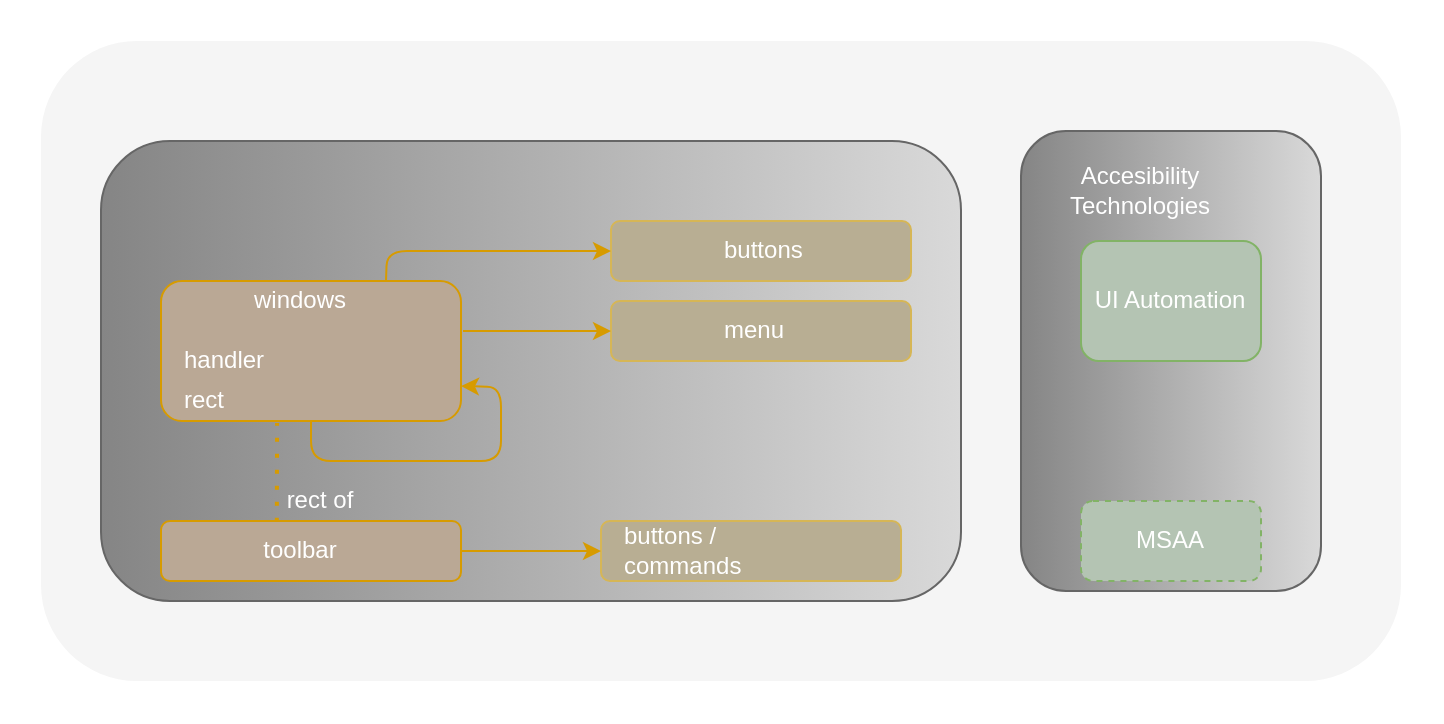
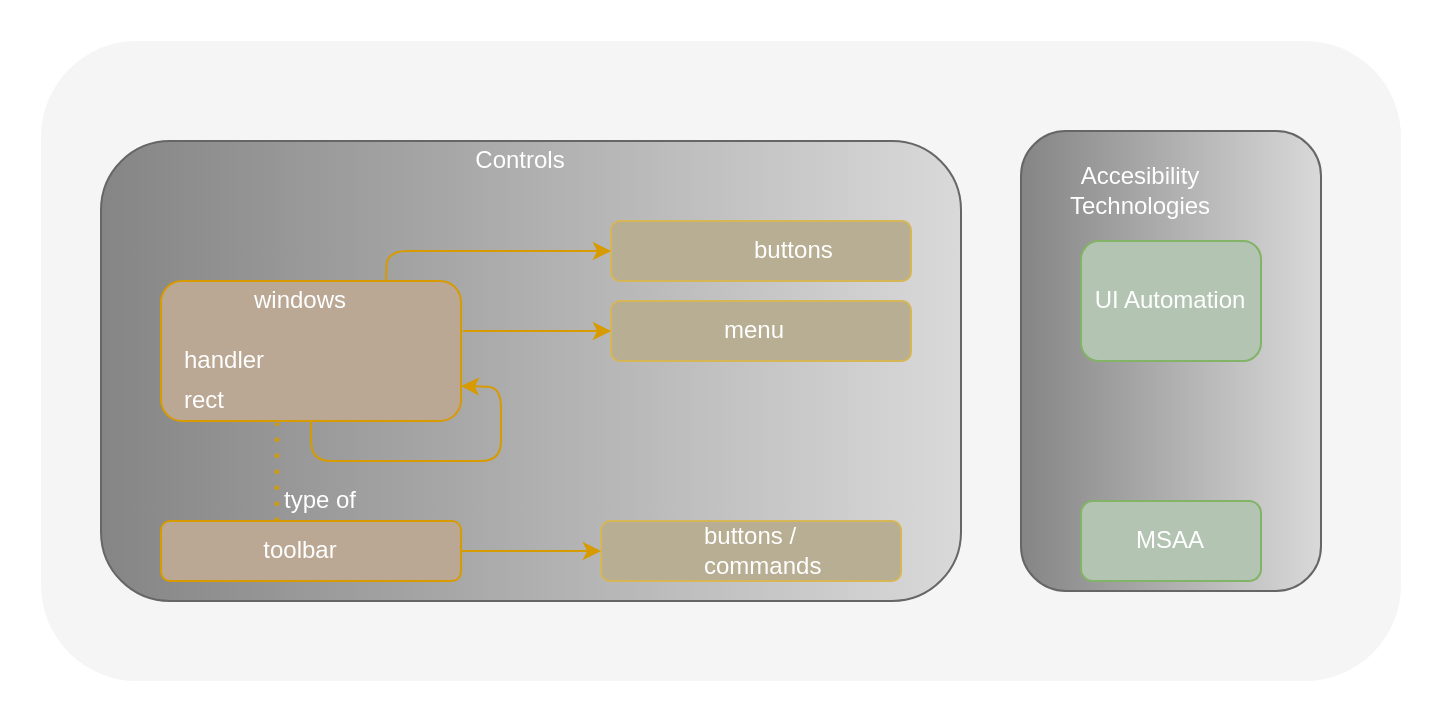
node "Controls": added
node "buttons": moved (761, 251) -> (791, 251)
node "rect of": label "rect of" -> "type of"
node "MSAA": style dashed -> solid
node "buttons / commands": moved (701, 551) -> (781, 551)
